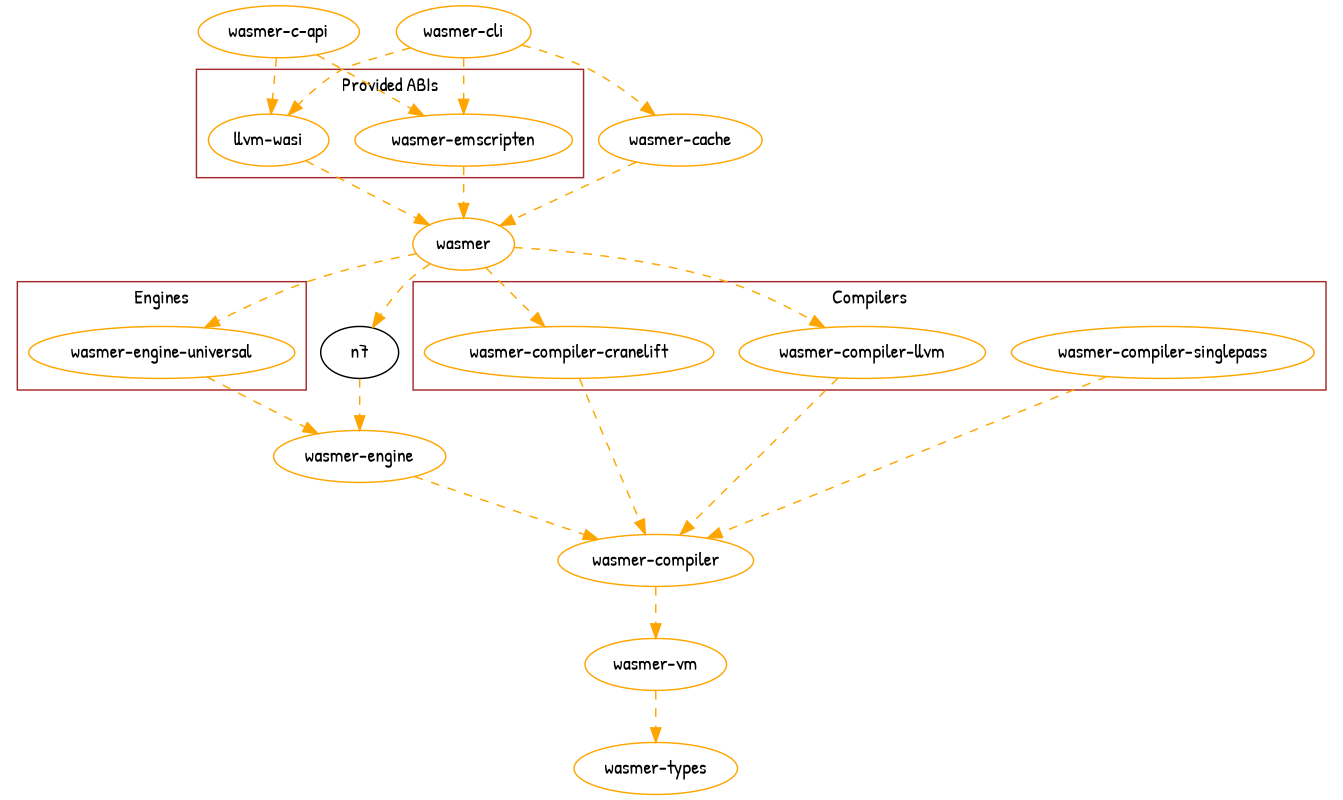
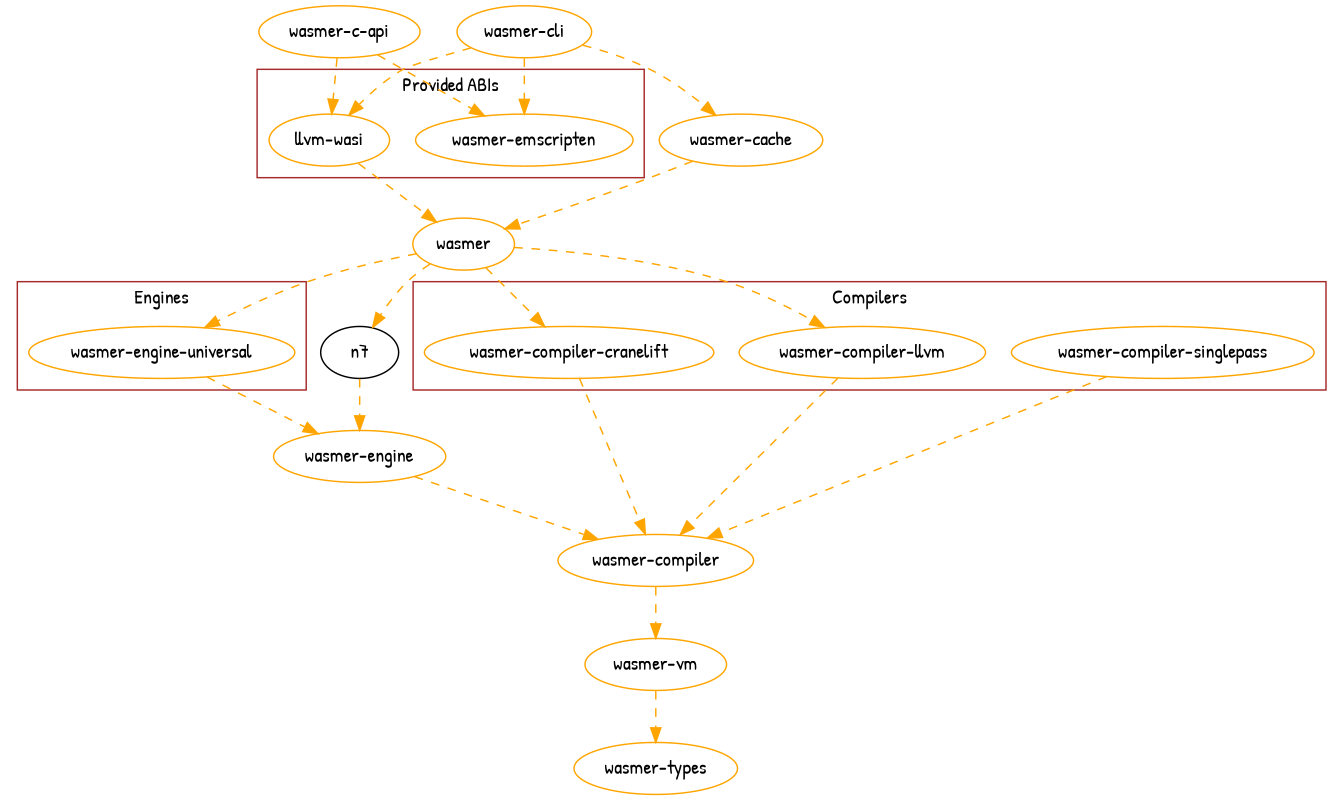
edge "wasmer-emscripten" -> "wasmer": removed
